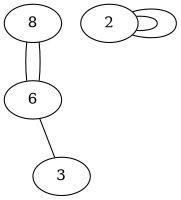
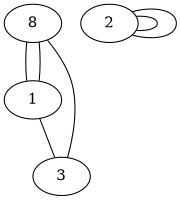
edge "8" -- "3": added
node "6": label "6" -> "1"
